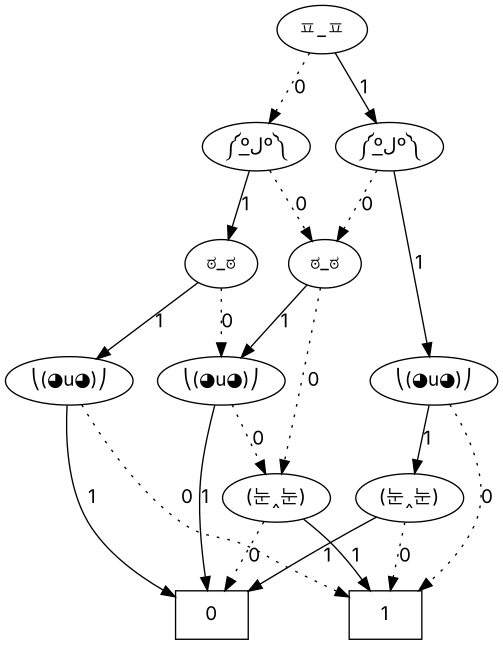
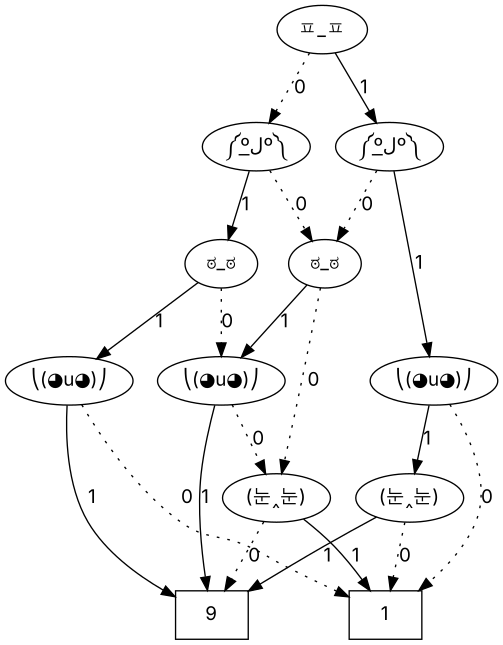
node "0": label "0" -> "9"
